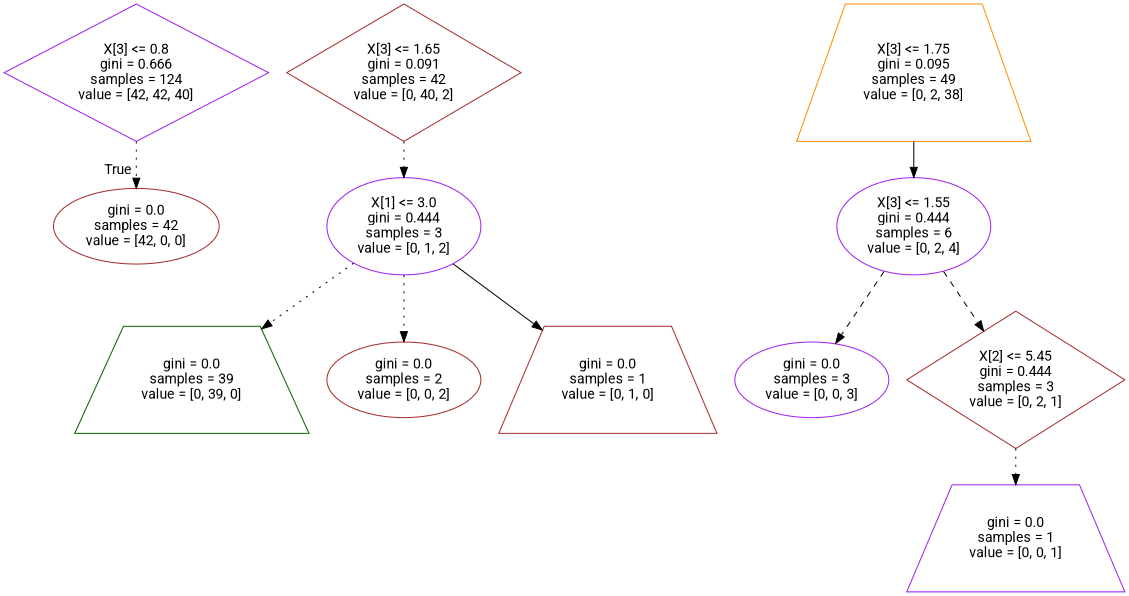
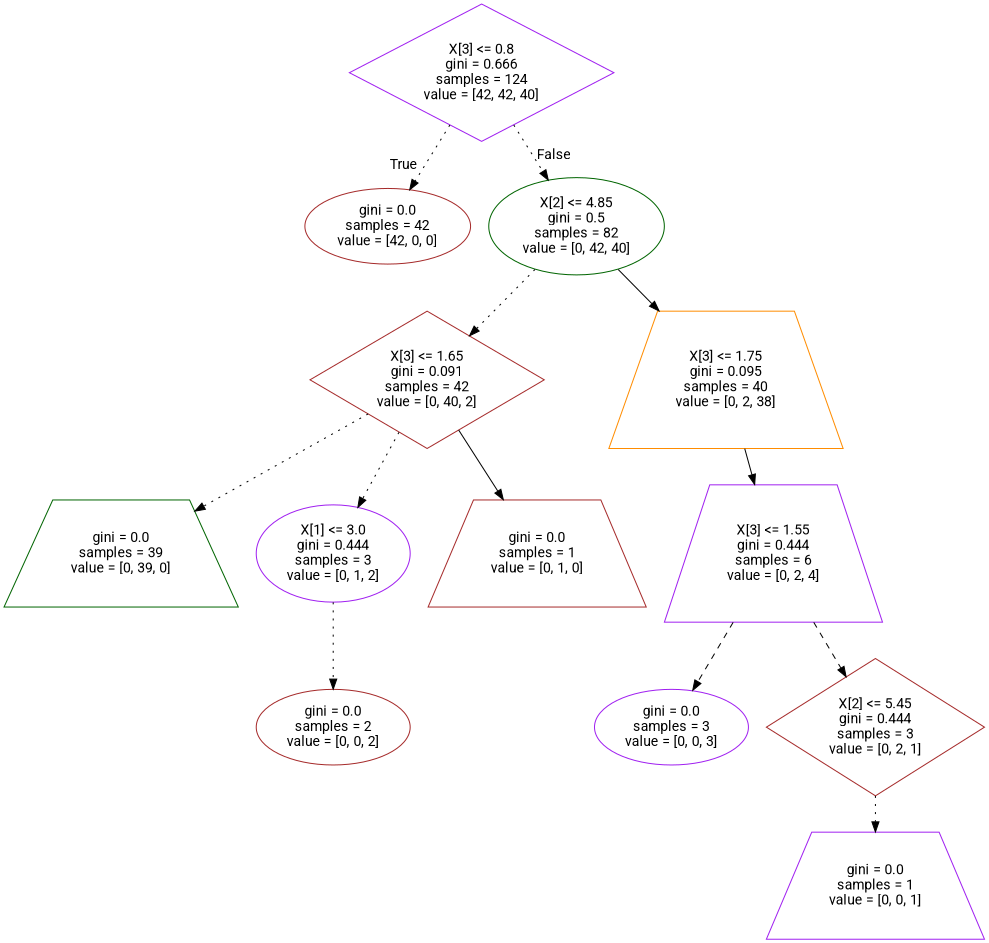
node "X[3] <= 1.75 gini = 0.095 samples = 49 value = [0, 2, 38]": label "X[3] <= 1.75 gini = 0.095 samples = 49 value = [0, 2, 38]" -> "X[3] <= 1.75 gini = 0.095 samples = 40 value = [0, 2, 38]"
node "X[2] <= 4.85 gini = 0.5 samples = 82 value = [0, 42, 40]": added
node "X[3] <= 1.55 gini = 0.444 samples = 6 value = [0, 2, 4]": shape ellipse -> trapezium
edge "X[1] <= 3.0 gini = 0.444 samples = 3 value = [0, 1, 2]" -> "gini = 0.0 samples = 39 value = [0, 39, 0]": now "X[3] <= 1.65 gini = 0.091 samples = 42 value = [0, 40, 2]" -> "gini = 0.0 samples = 39 value = [0, 39, 0]"
edge "X[1] <= 3.0 gini = 0.444 samples = 3 value = [0, 1, 2]" -> "gini = 0.0 samples = 1 value = [0, 1, 0]": now "X[3] <= 1.65 gini = 0.091 samples = 42 value = [0, 40, 2]" -> "gini = 0.0 samples = 1 value = [0, 1, 0]"
